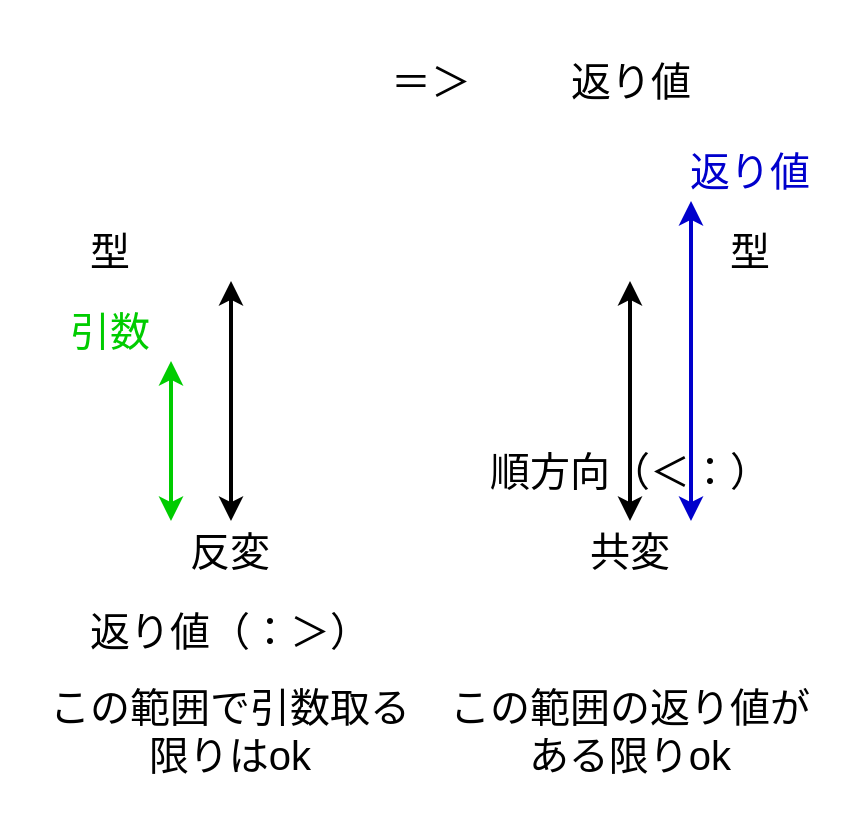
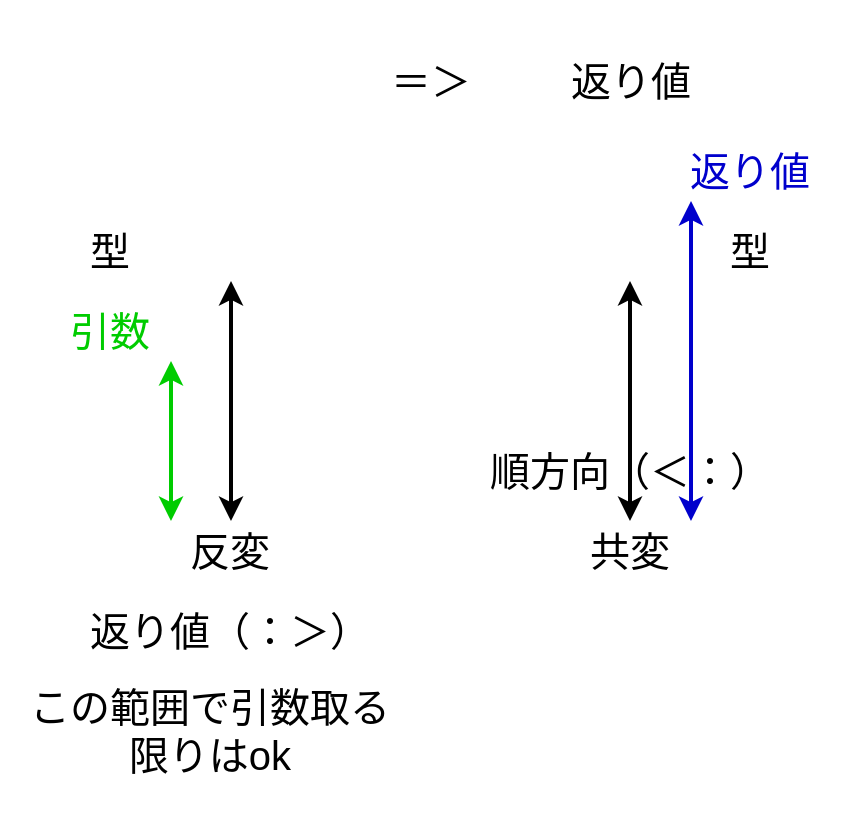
node "この範囲で引数取る限りはok": moved (231, 731) -> (211, 731)
node "この範囲の返り値がある限りok": removed
